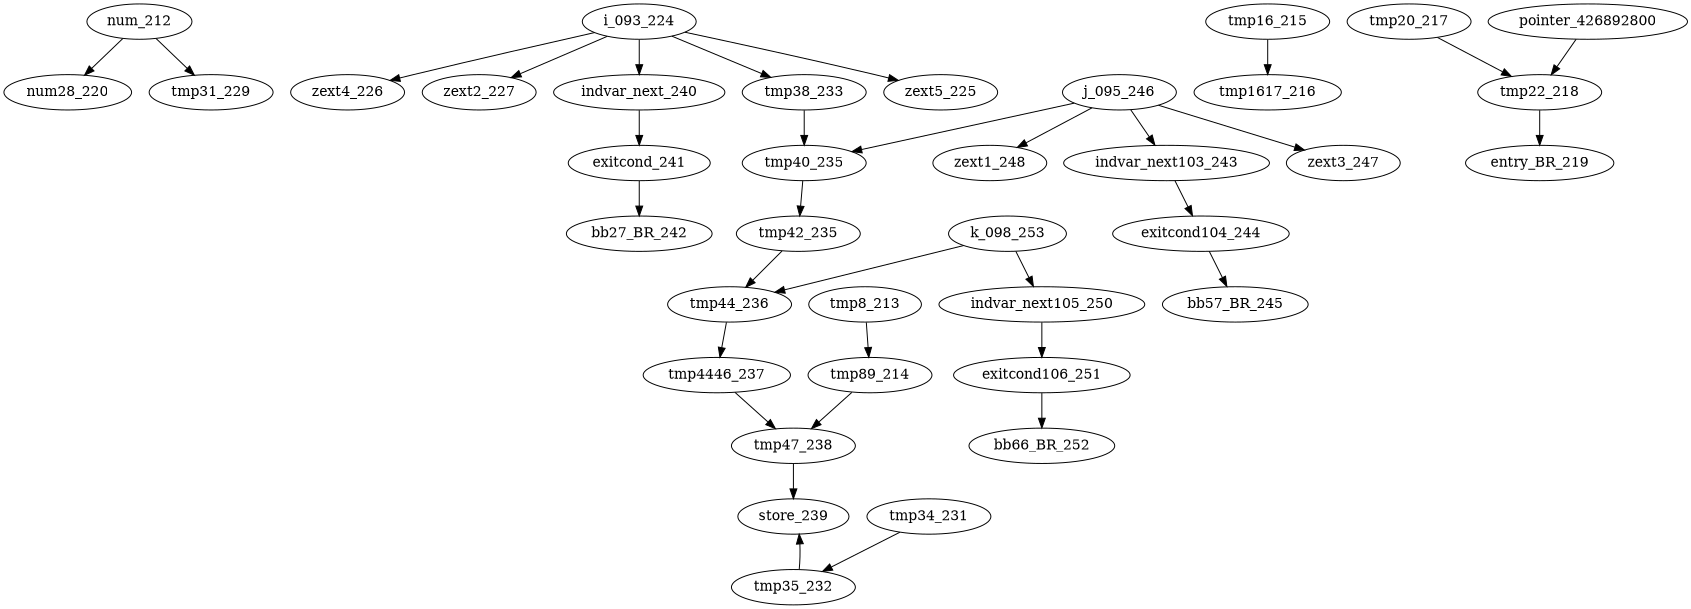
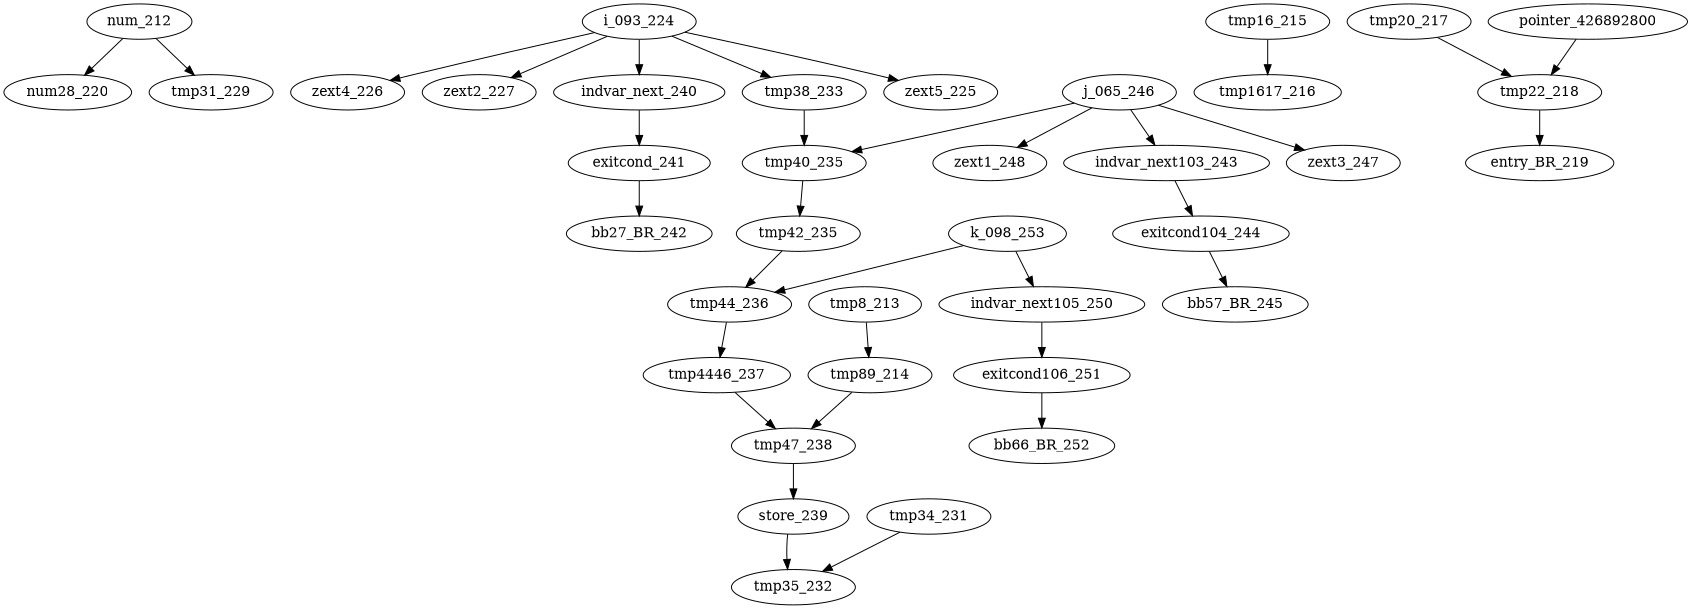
node "j_095_246": label "j_095_246" -> "j_065_246"
edge "tmp35_232" -> "store_239": reversed
